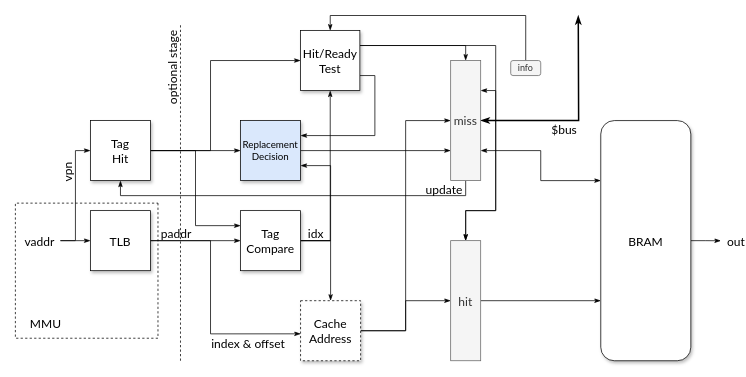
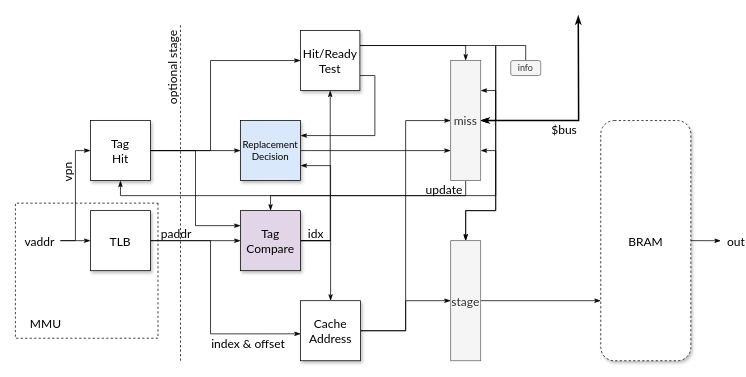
edge "info" -> "Hit/Ready Test": now "info" -> "miss"
edge "miss" -- "BRAM": now "miss" -- "Tag Compare"
node "Tag Compare": fillcolor #ffffff -> #e1d5e7
node "BRAM": style solid -> dashed
node "hit": label "hit" -> "stage"
node "Cache Address": style dashed -> solid
